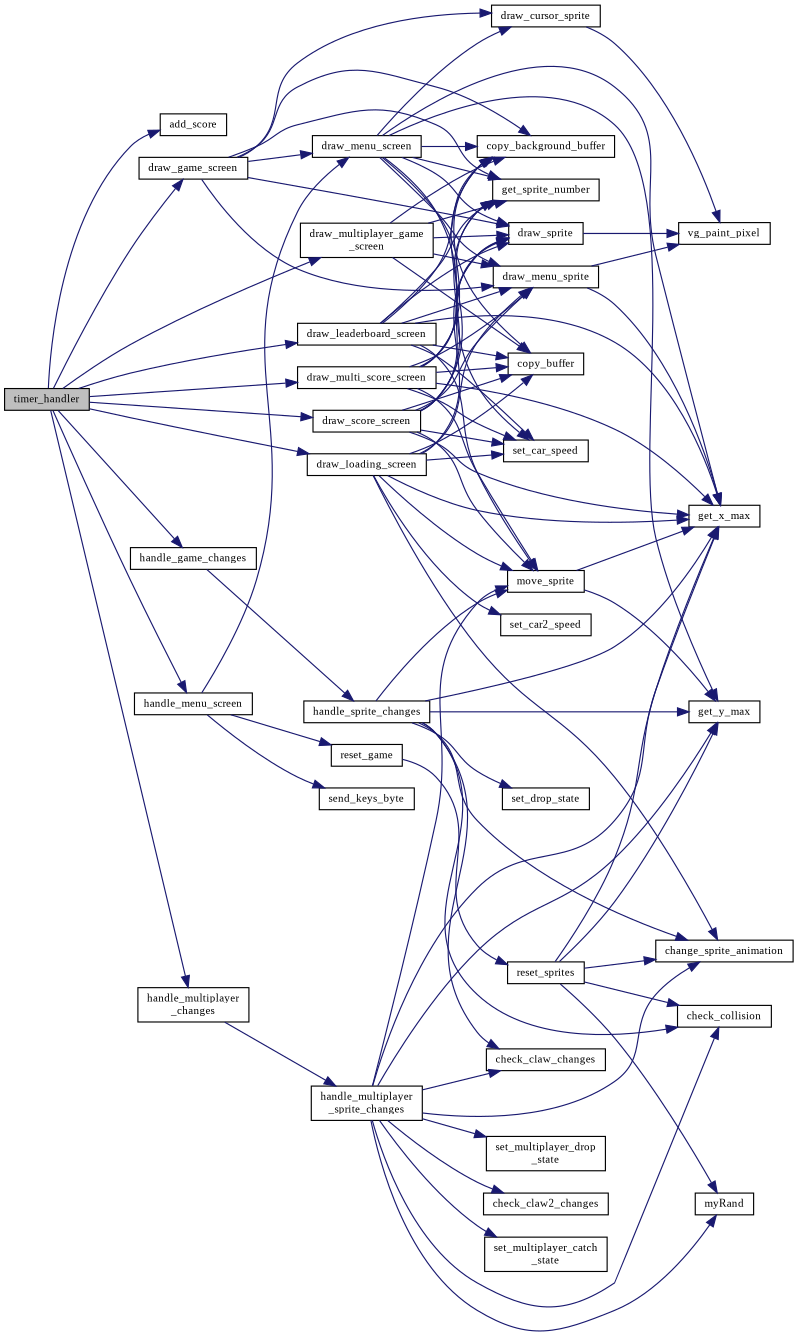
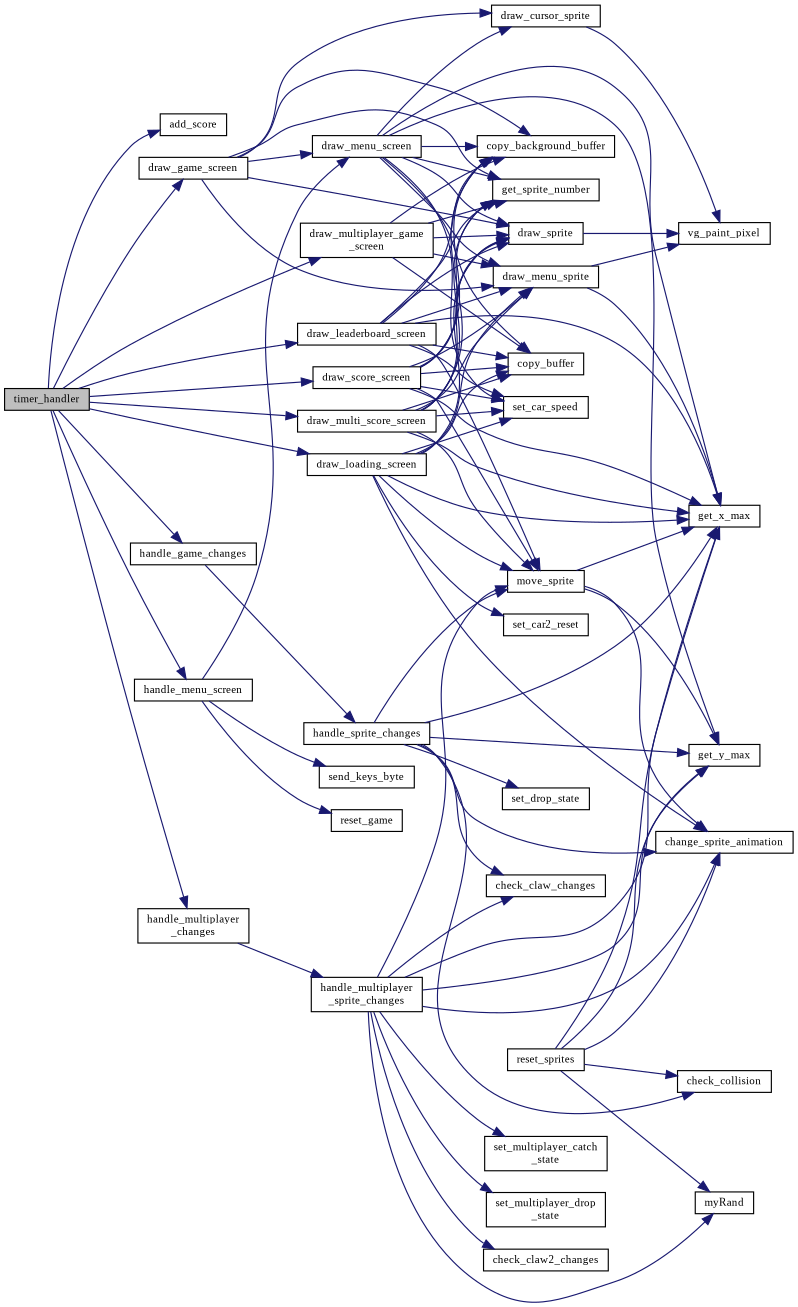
node "set_car2_speed": label "set_car2_speed" -> "set_car2_reset"
edge "move_sprite" -> "change_sprite_animation": added
edge "reset_game" -> "reset_sprites": removed
edge "handle_multiplayer _sprite_changes" -> "check_collision": removed
